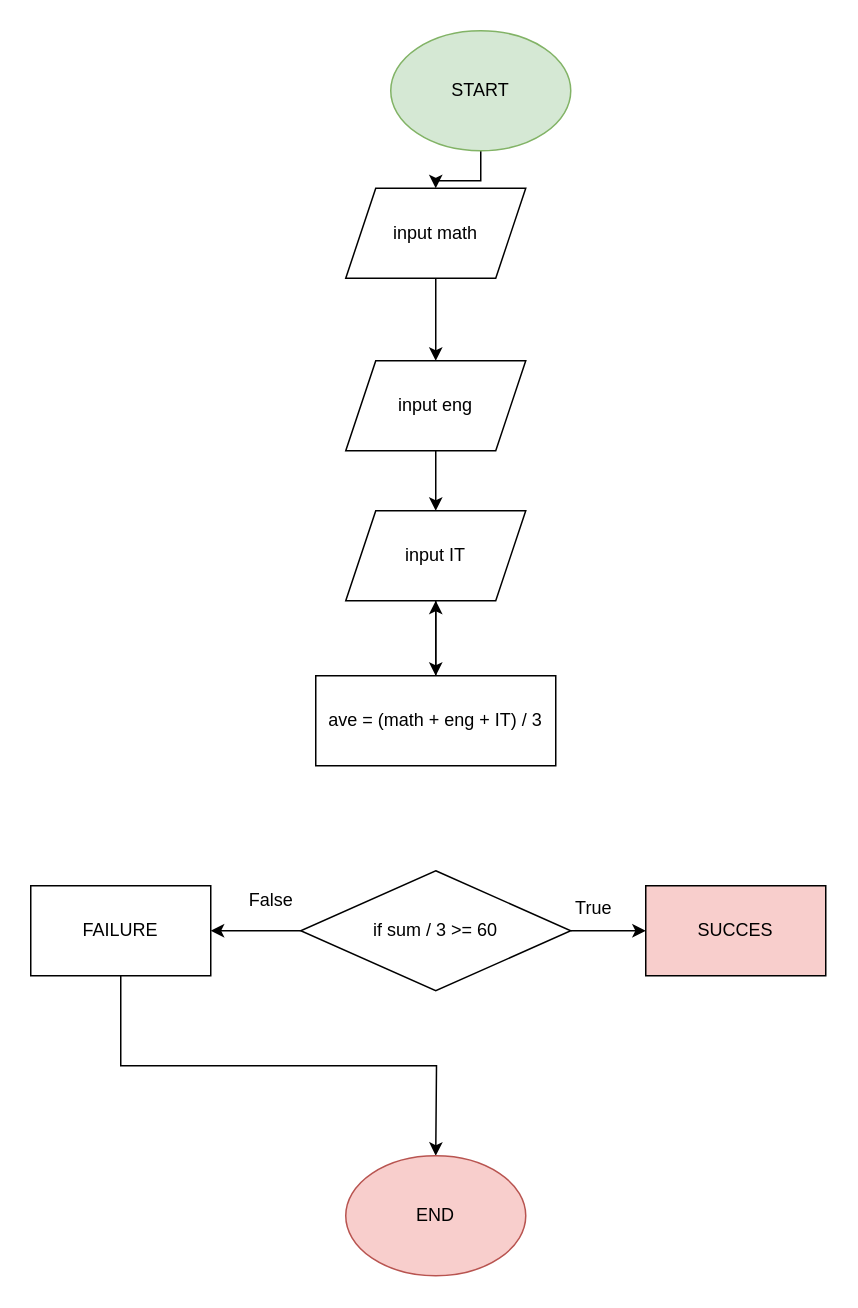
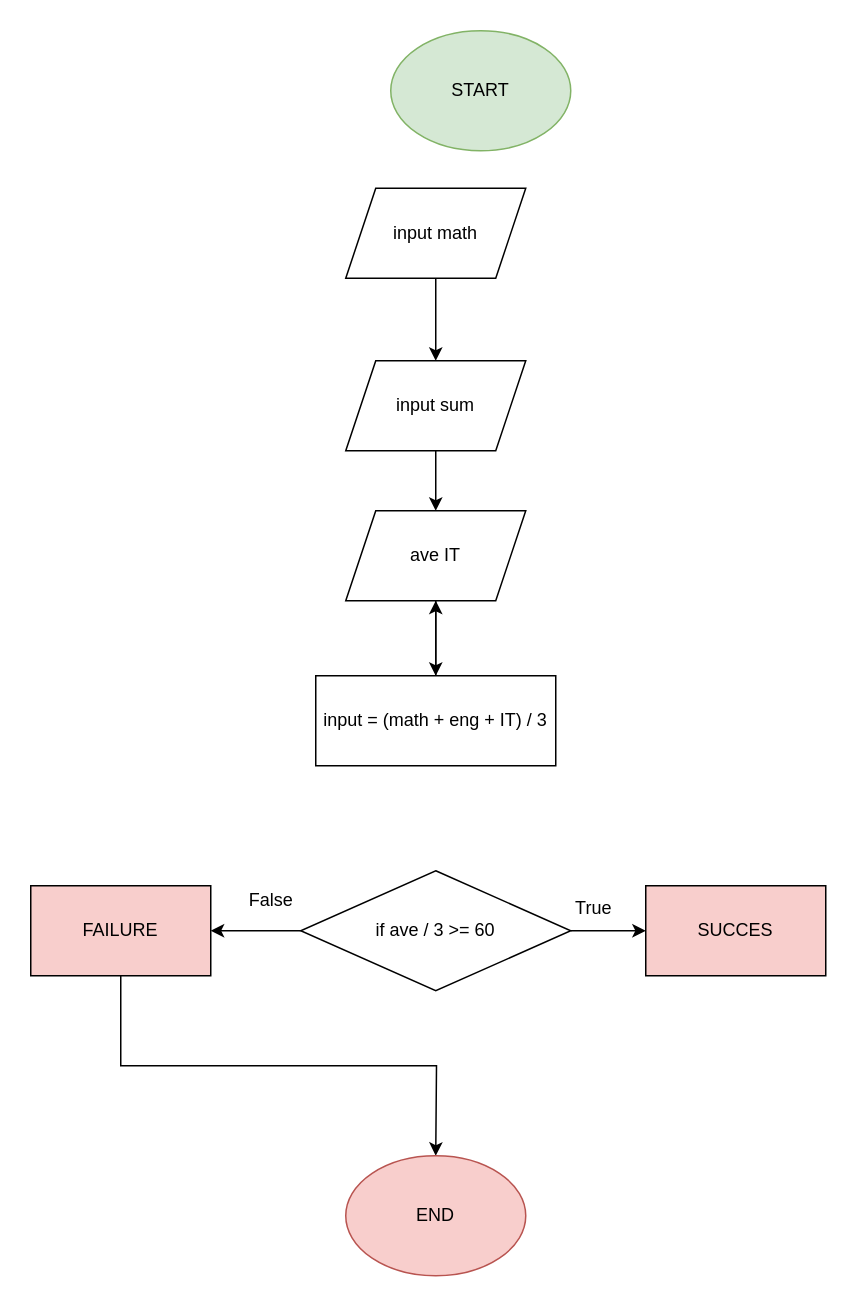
edge "START" -> "input math": removed
node "input eng": label "input eng" -> "input sum"
node "input IT": label "input IT" -> "ave IT"
node "ave = (math + eng + IT) / 3": label "ave = (math + eng + IT) / 3" -> "input = (math + eng + IT) / 3"
node "FAILURE": fillcolor #ffffff -> #f8cecc
node "if sum / 3 >= 60": label "if sum / 3 >= 60" -> "if ave / 3 >= 60"
